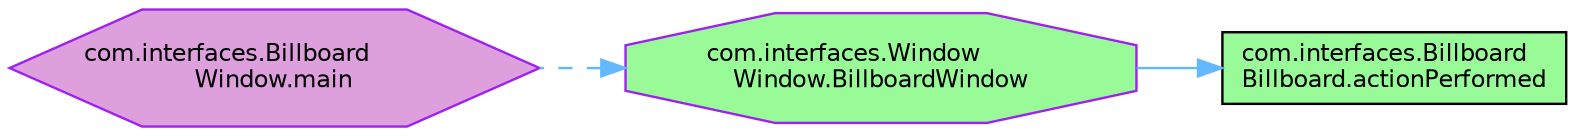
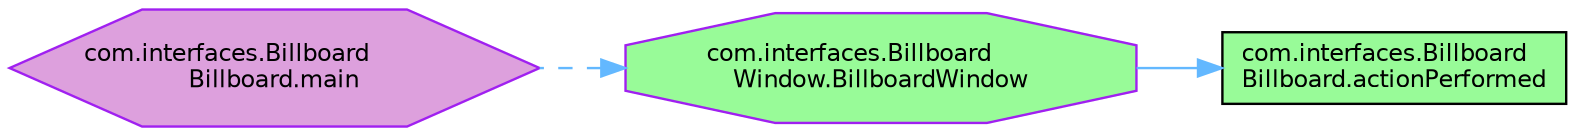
node "com.interfaces.Billboard Window.main": label "com.interfaces.Billboard Window.main" -> "com.interfaces.Billboard Billboard.main"
node "com.interfaces.Window Window.BillboardWindow": label "com.interfaces.Window Window.BillboardWindow" -> "com.interfaces.Billboard Window.BillboardWindow"
